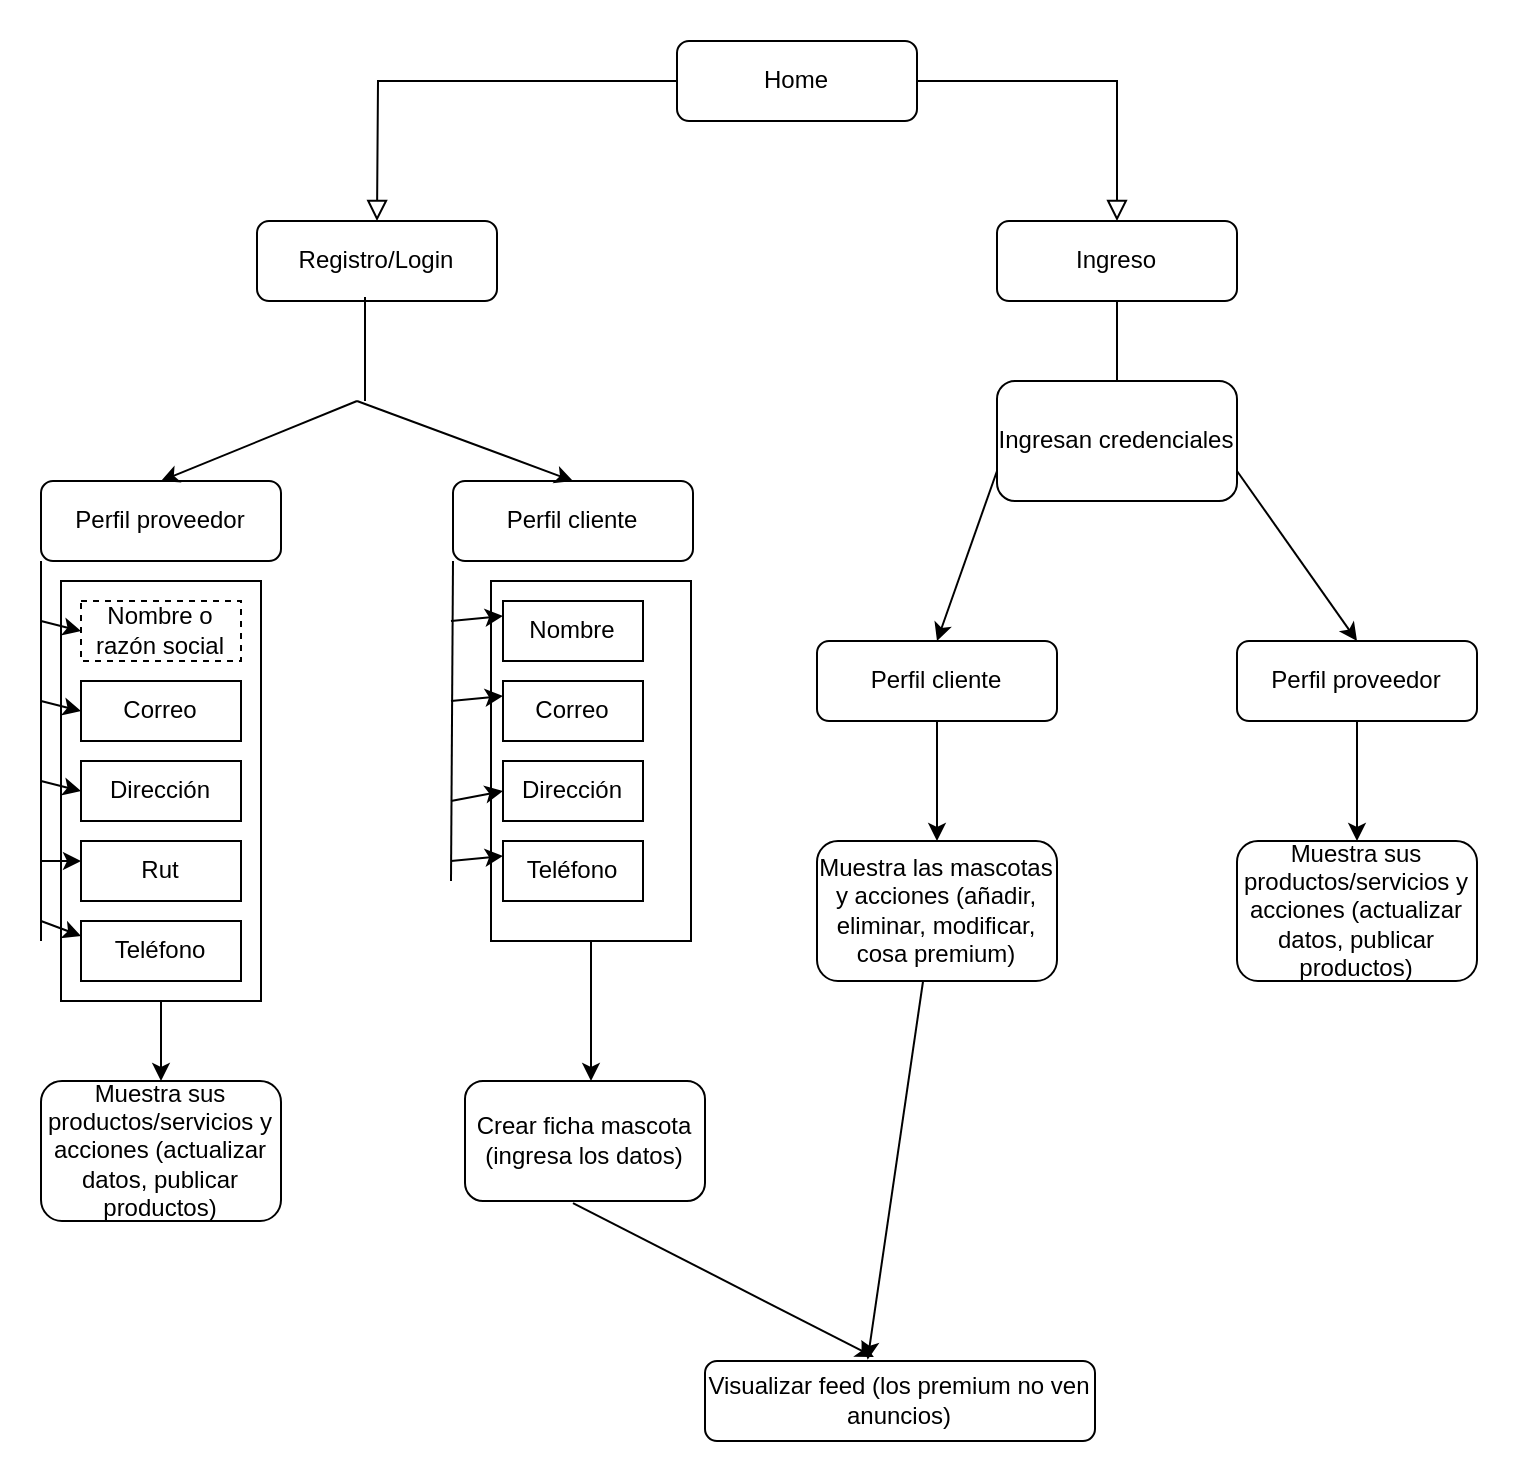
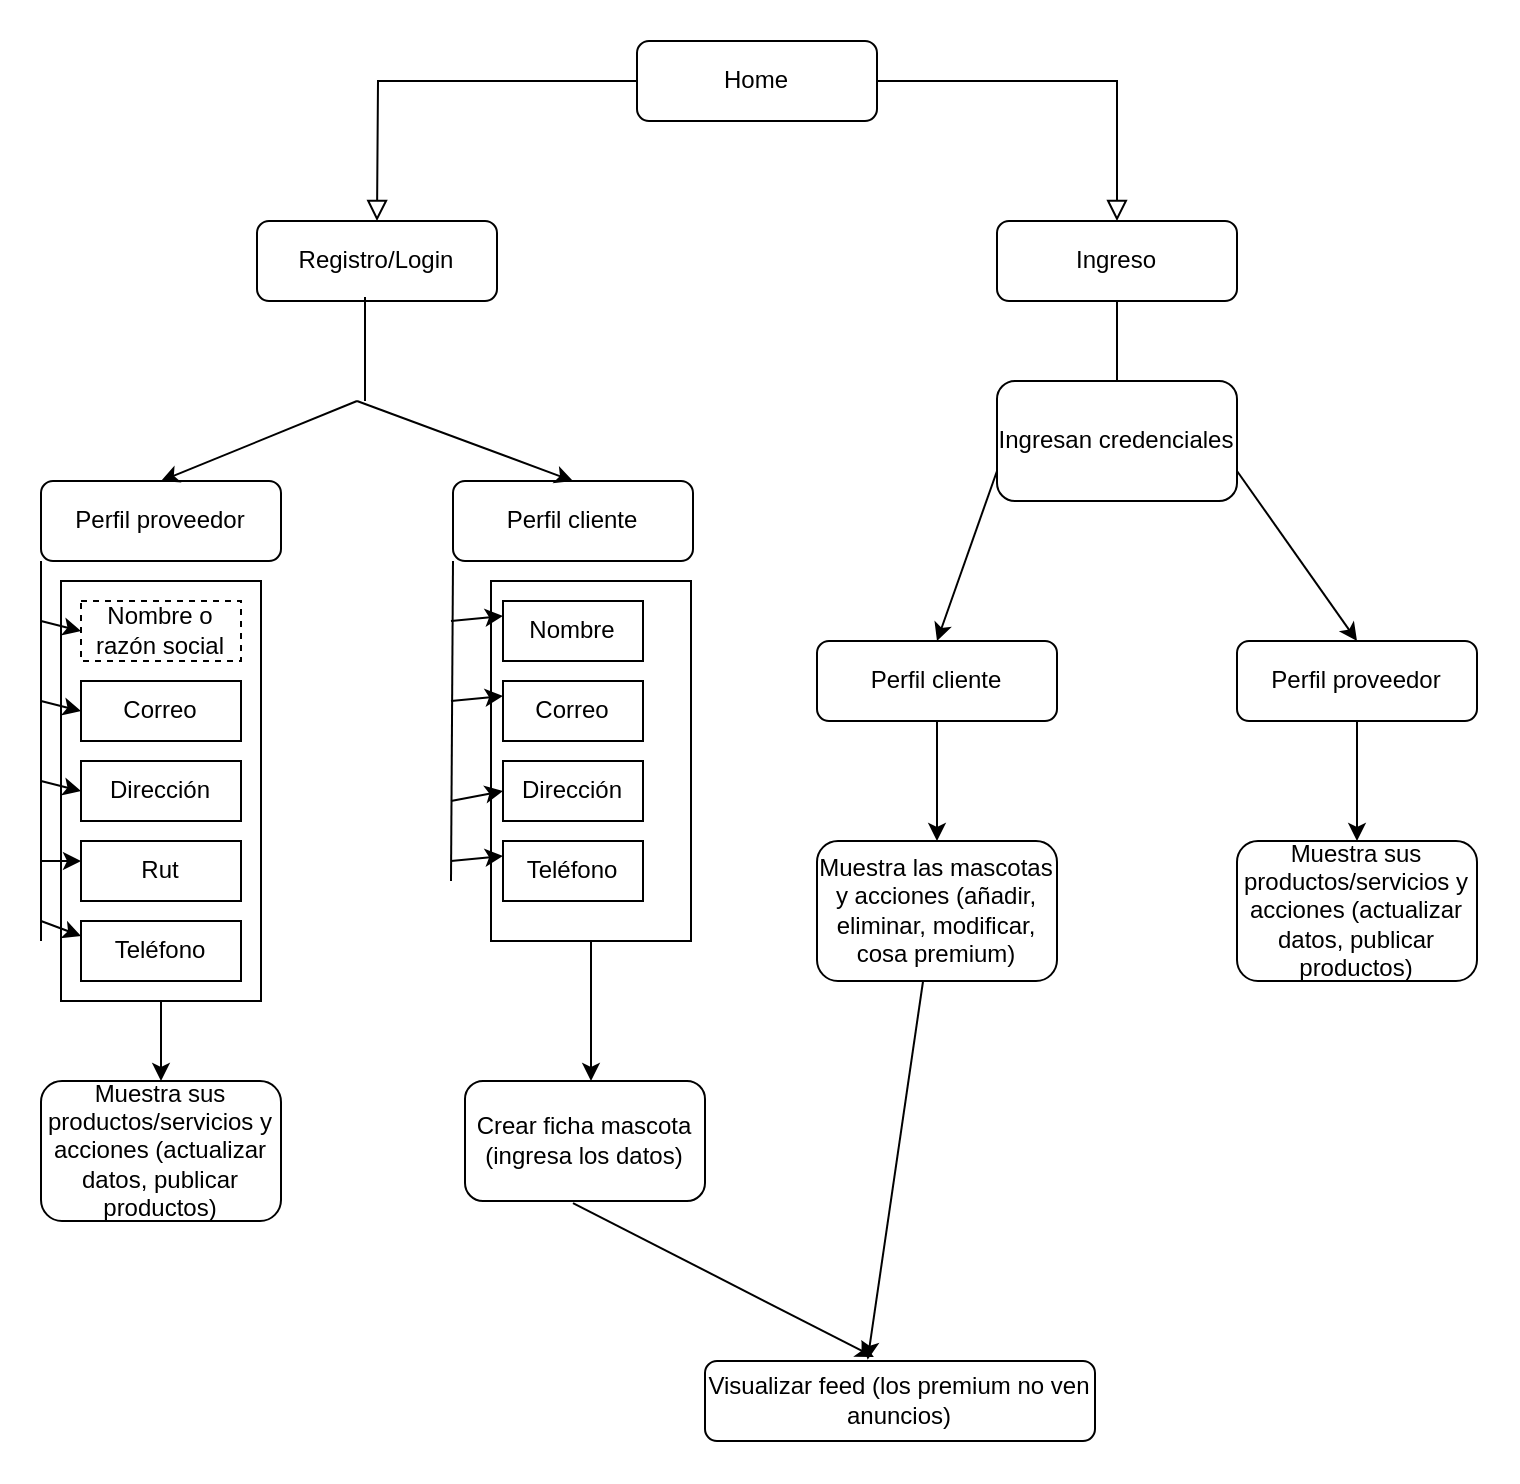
node "Home": moved (797, 81) -> (757, 81)
